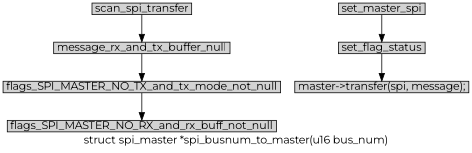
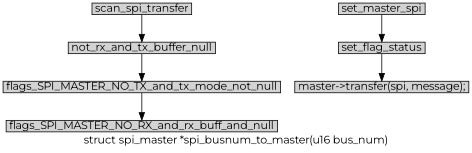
node "message_rx_and_tx_buffer_null": label "message_rx_and_tx_buffer_null" -> "not_rx_and_tx_buffer_null"
node "flags_SPI_MASTER_NO_RX_and_rx_buff_not_null": label "flags_SPI_MASTER_NO_RX_and_rx_buff_not_null" -> "flags_SPI_MASTER_NO_RX_and_rx_buff_and_null"
